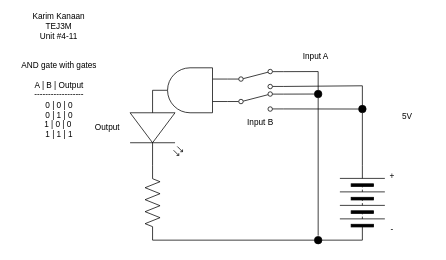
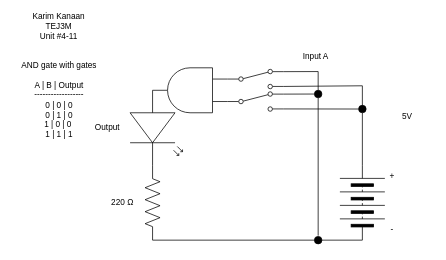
node "Input B": removed
node "220 Ω": added
